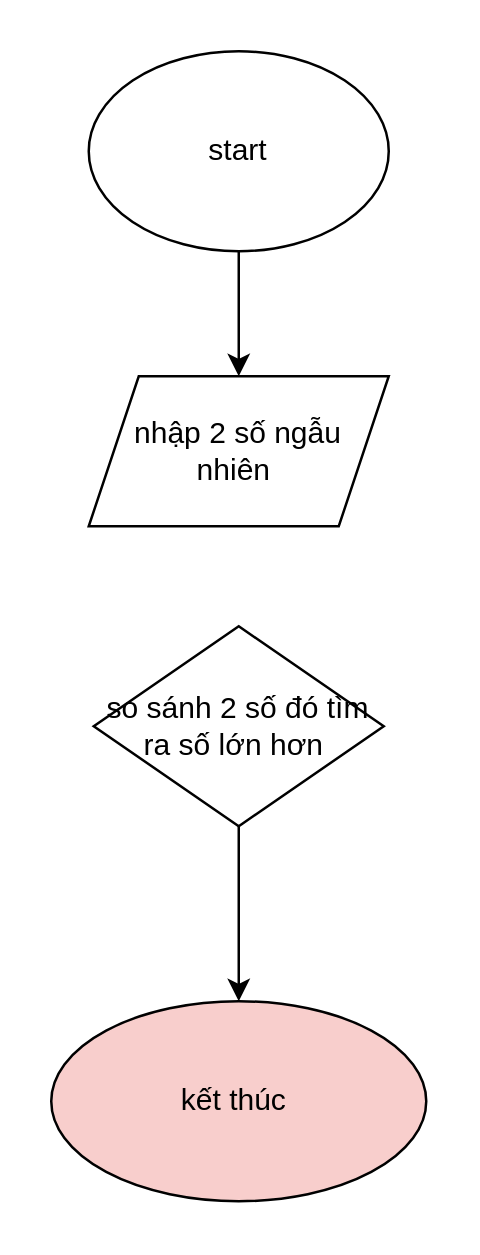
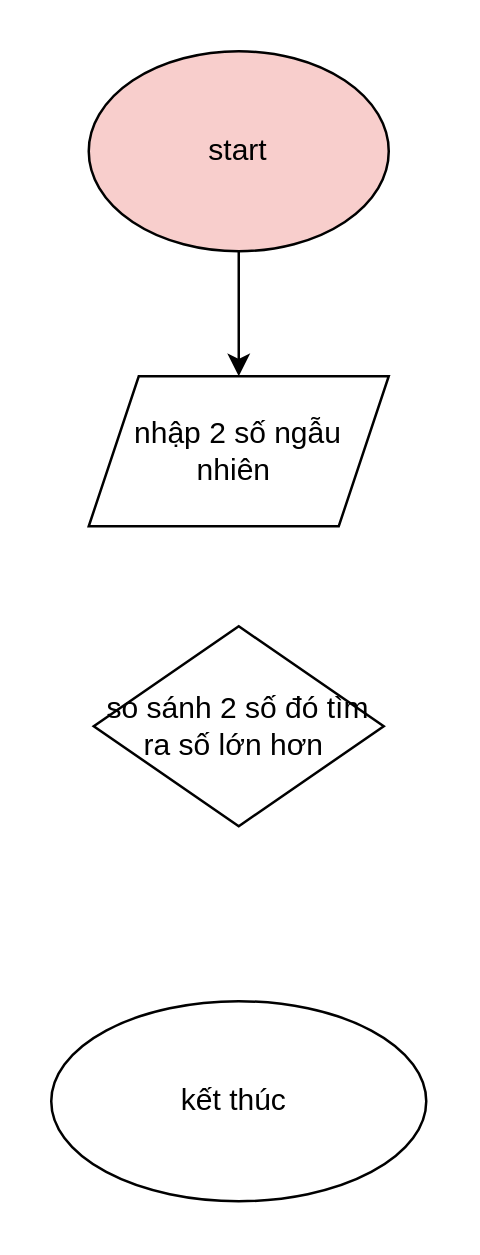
node "start": fillcolor #ffffff -> #f8cecc
edge "so sánh 2 số đó tìm ra số lớn hơn" -> "kết thúc": removed
node "kết thúc": fillcolor #f8cecc -> #ffffff
